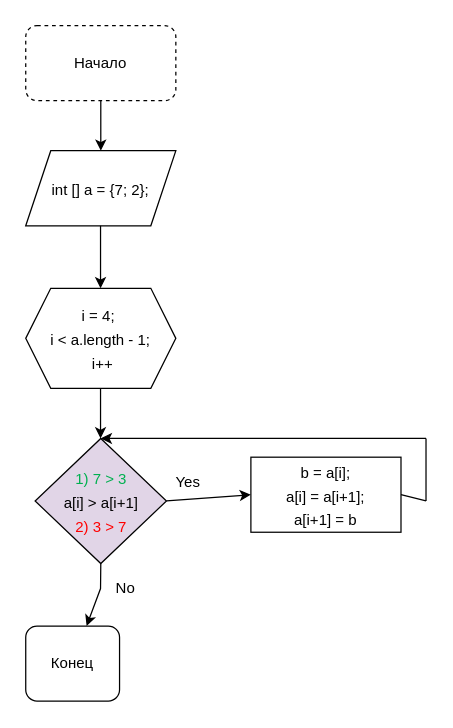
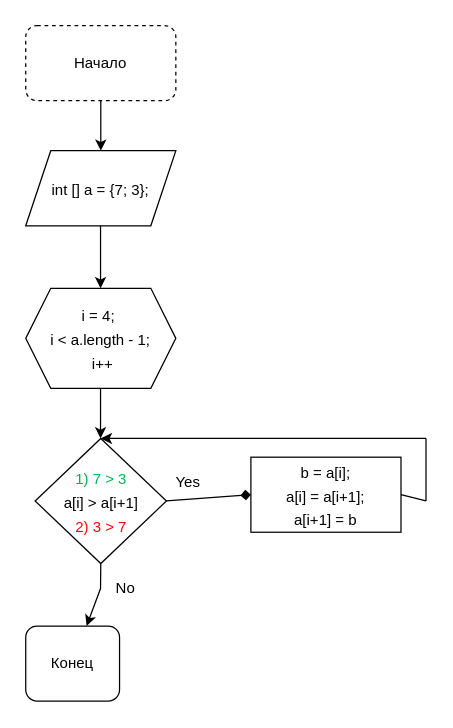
node "int [] a = {7; 2};": label "int [] a = {7; 2};" -> "int [] a = {7; 3};"
edge "1) 7 > 3 a[i] > a[i+1] 2) 3 > 7" -> "b = a[i]; a[i] = a[i+1]; a[i+1] = b": arrowhead classic -> diamond
node "1) 7 > 3 a[i] > a[i+1] 2) 3 > 7": fillcolor #e1d5e7 -> #ffffff
